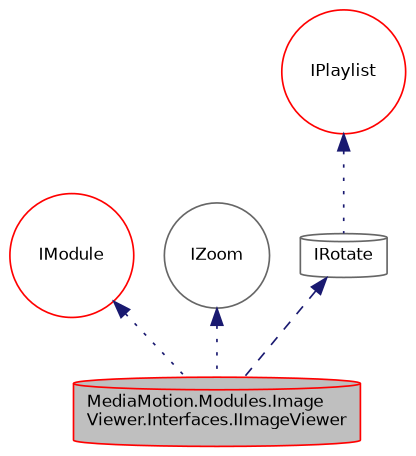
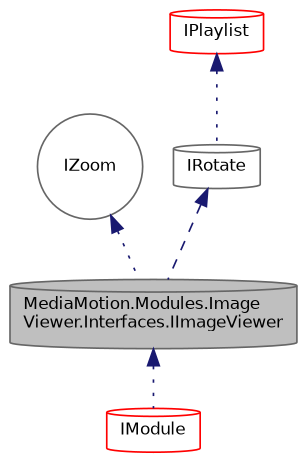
node "IPlaylist": shape circle -> cylinder
node "IModule": shape circle -> cylinder
edge "MediaMotion.Modules.Image Viewer.Interfaces.IImageViewer" -> "IModule": reversed
node "MediaMotion.Modules.Image Viewer.Interfaces.IImageViewer": color red -> gray40
